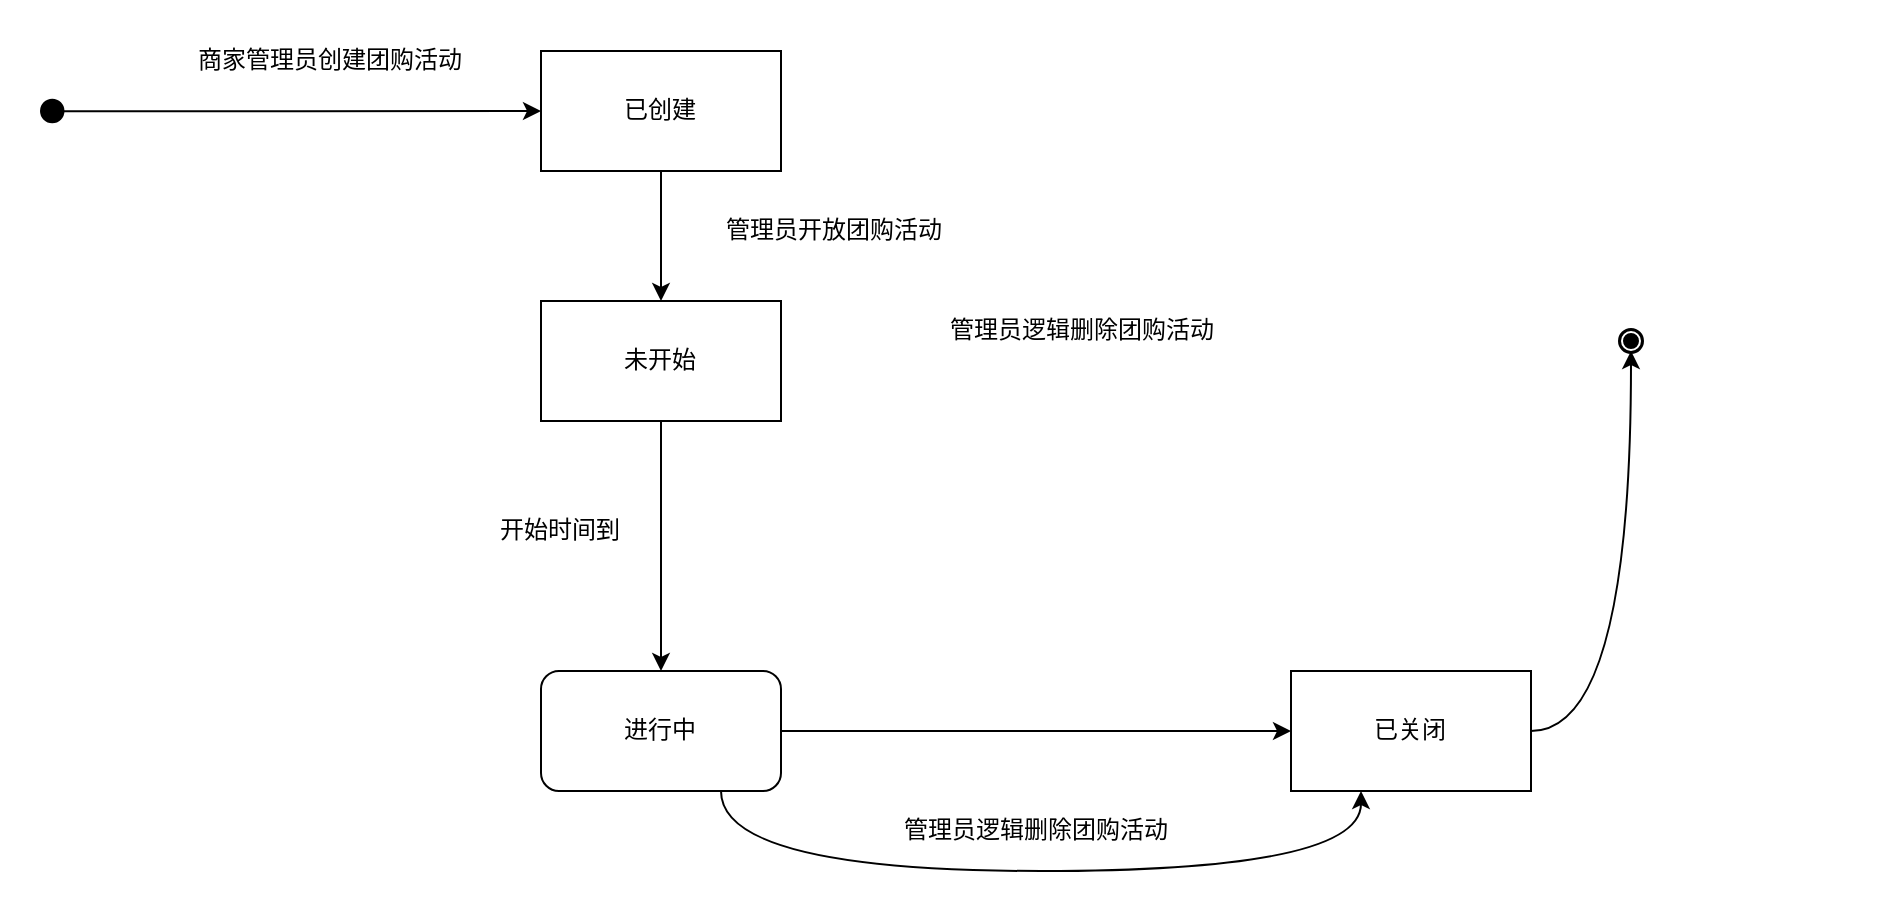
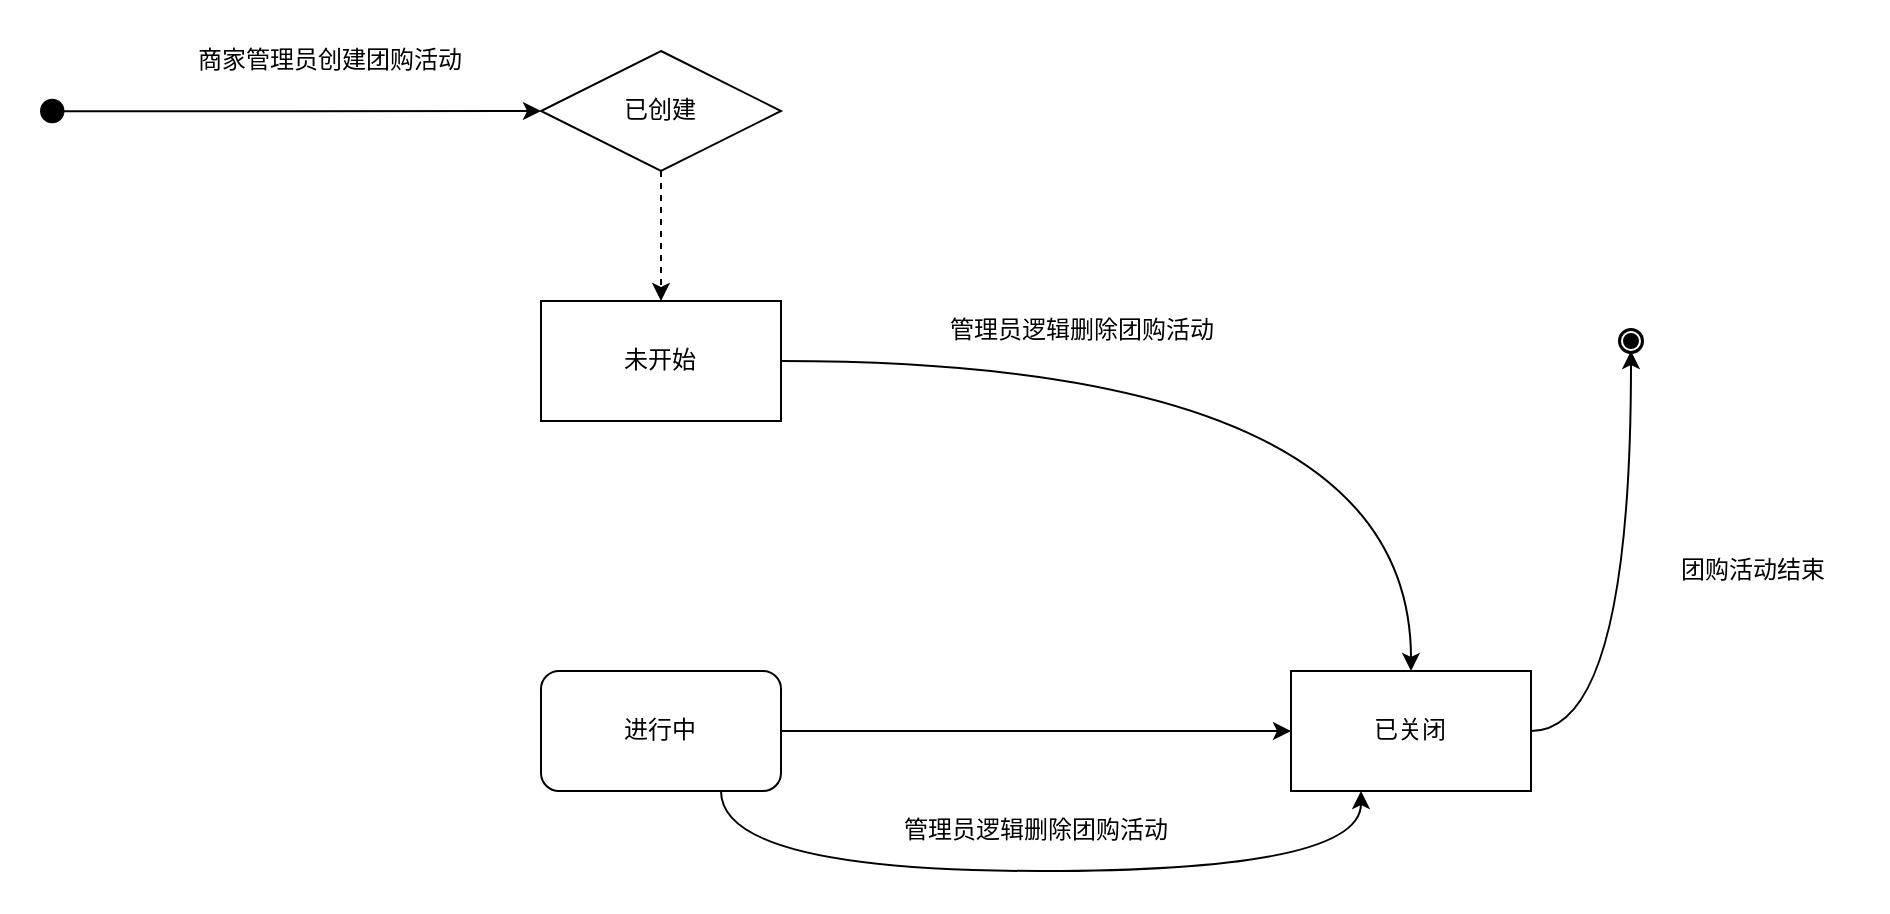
node "已创建": shape rectangle -> diamond
edge "已创建" -> "未开始": style solid -> dashed
node "管理员开放团购活动": removed
edge "未开始" -> "已关闭": added
node "开始时间到": removed
edge "未开始" -> "进行中": removed
node "团购活动结束": added
